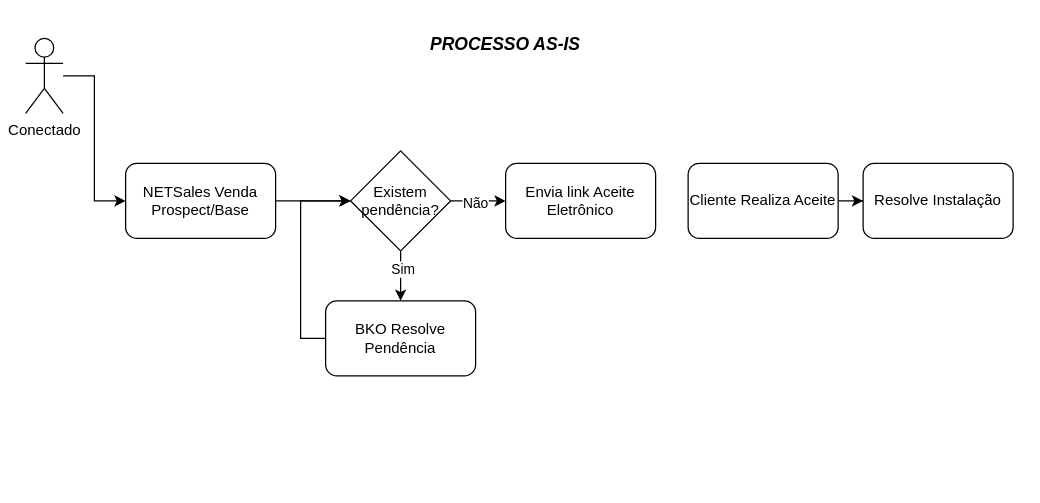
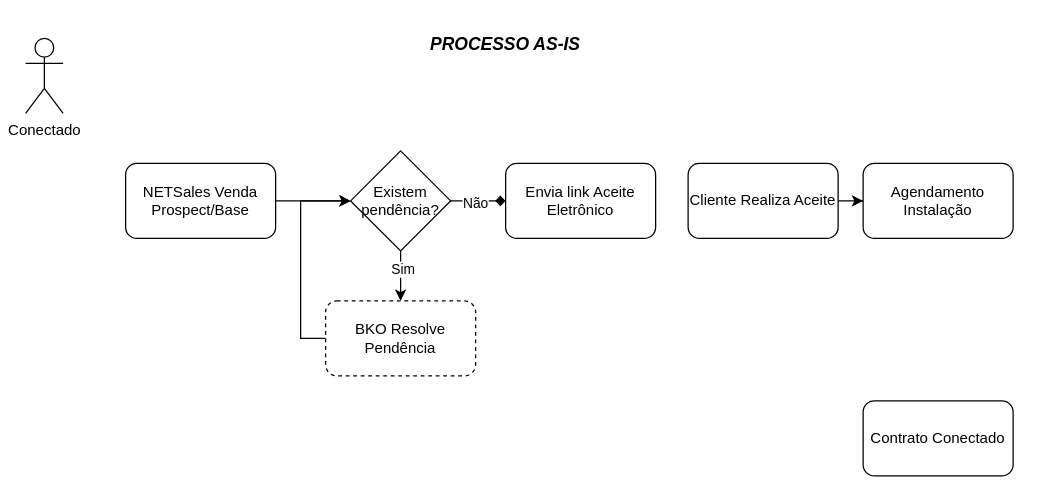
edge "Conectado" -> "NETSales Venda Prospect/Base": removed
edge "Existem pendência?" -> "Envia link Aceite Eletrônico": arrowhead classic -> diamond
node "Resolve Instalação": label "Resolve Instalação" -> "Agendamento Instalação"
node "BKO Resolve Pendência": style solid -> dashed
node "Contrato Conectado": added
